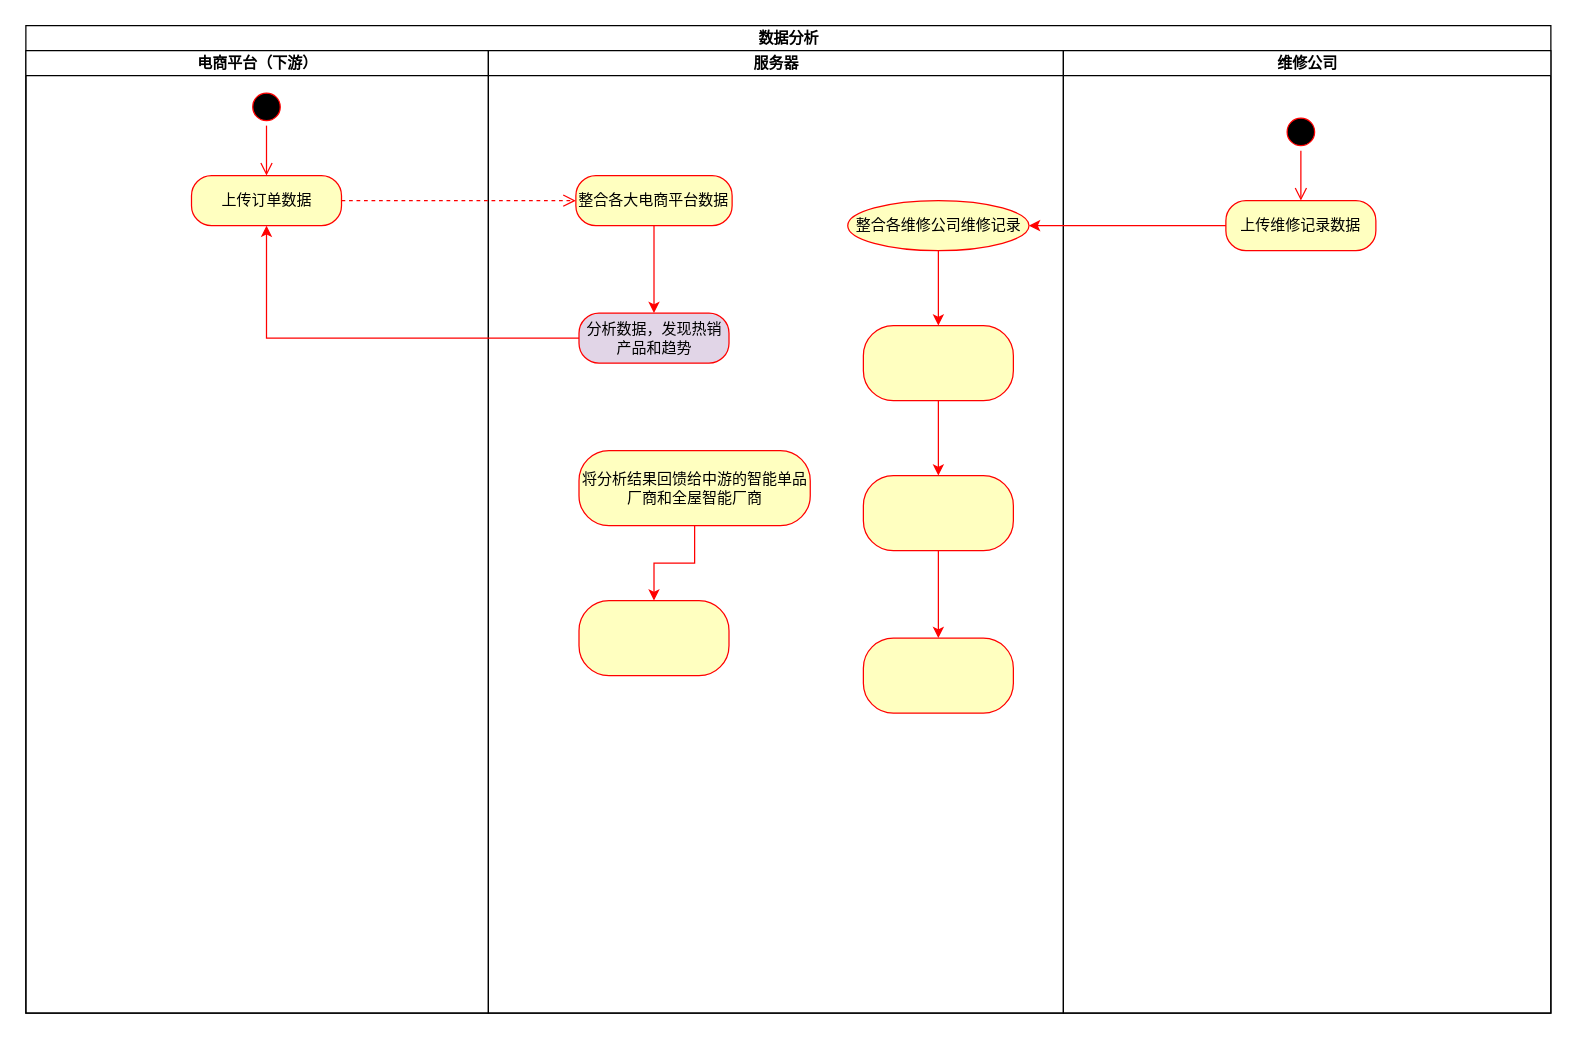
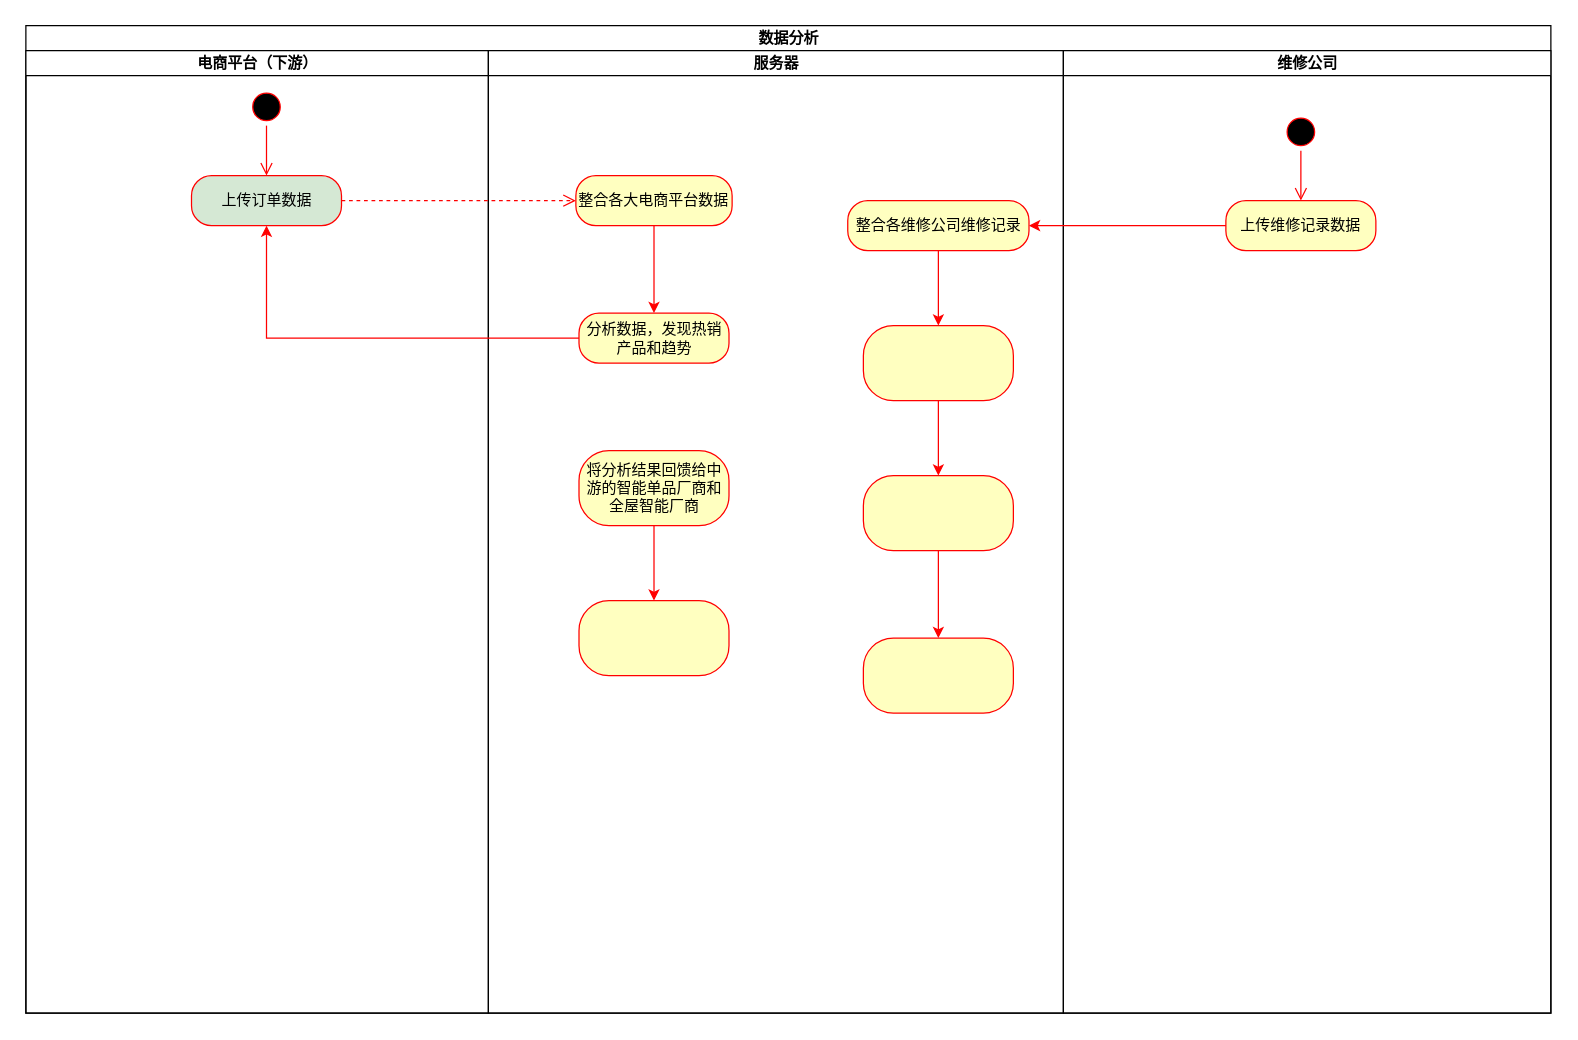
node "上传订单数据": fillcolor #ffffc0 -> #d5e8d4
node "整合各维修公司维修记录": shape ellipse -> rounded rectangle
node "分析数据，发现热销产品和趋势": fillcolor #e1d5e7 -> #ffffc0
node "将分析结果回馈给中游的智能单品厂商和全屋智能厂商": size 231x75 -> 150x75
